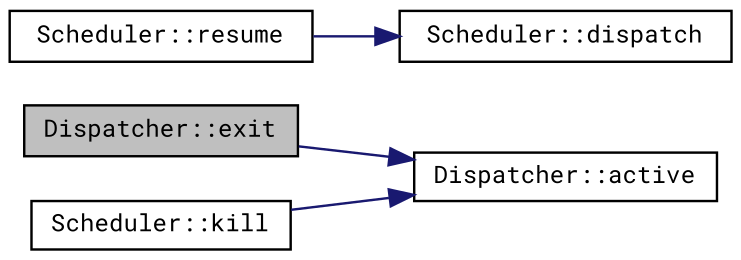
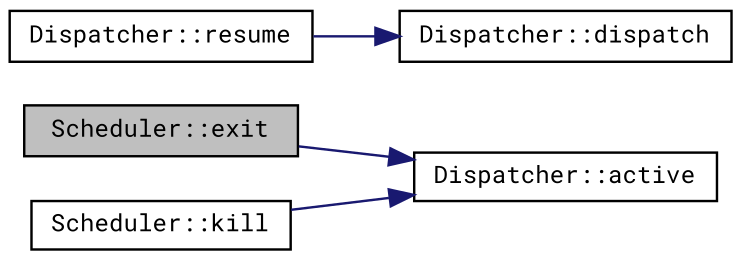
node "Scheduler::resume": label "Scheduler::resume" -> "Dispatcher::resume"
node "Scheduler::dispatch": label "Scheduler::dispatch" -> "Dispatcher::dispatch"
node "Dispatcher::exit": label "Dispatcher::exit" -> "Scheduler::exit"
